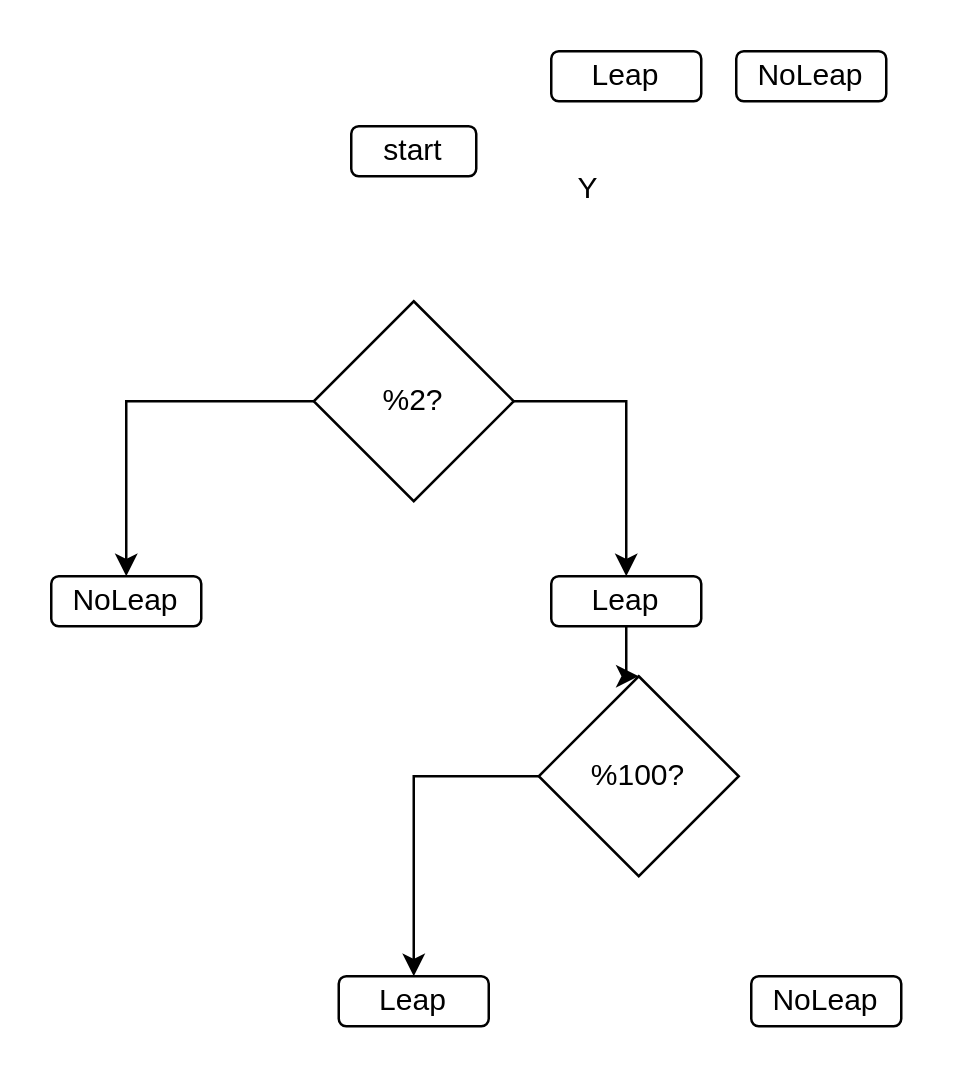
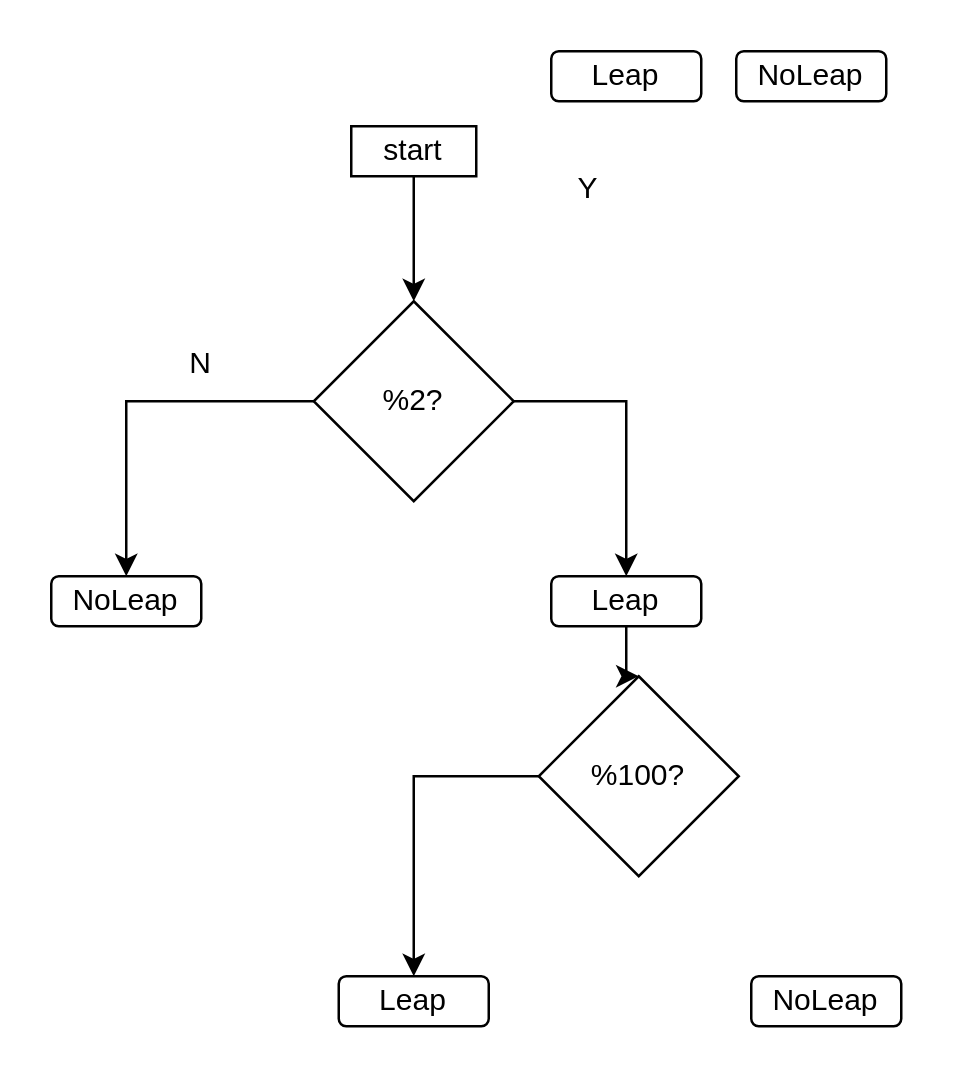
node "start": shape rounded rectangle -> rectangle
edge "start" -> "%2?": added
node "N": added
